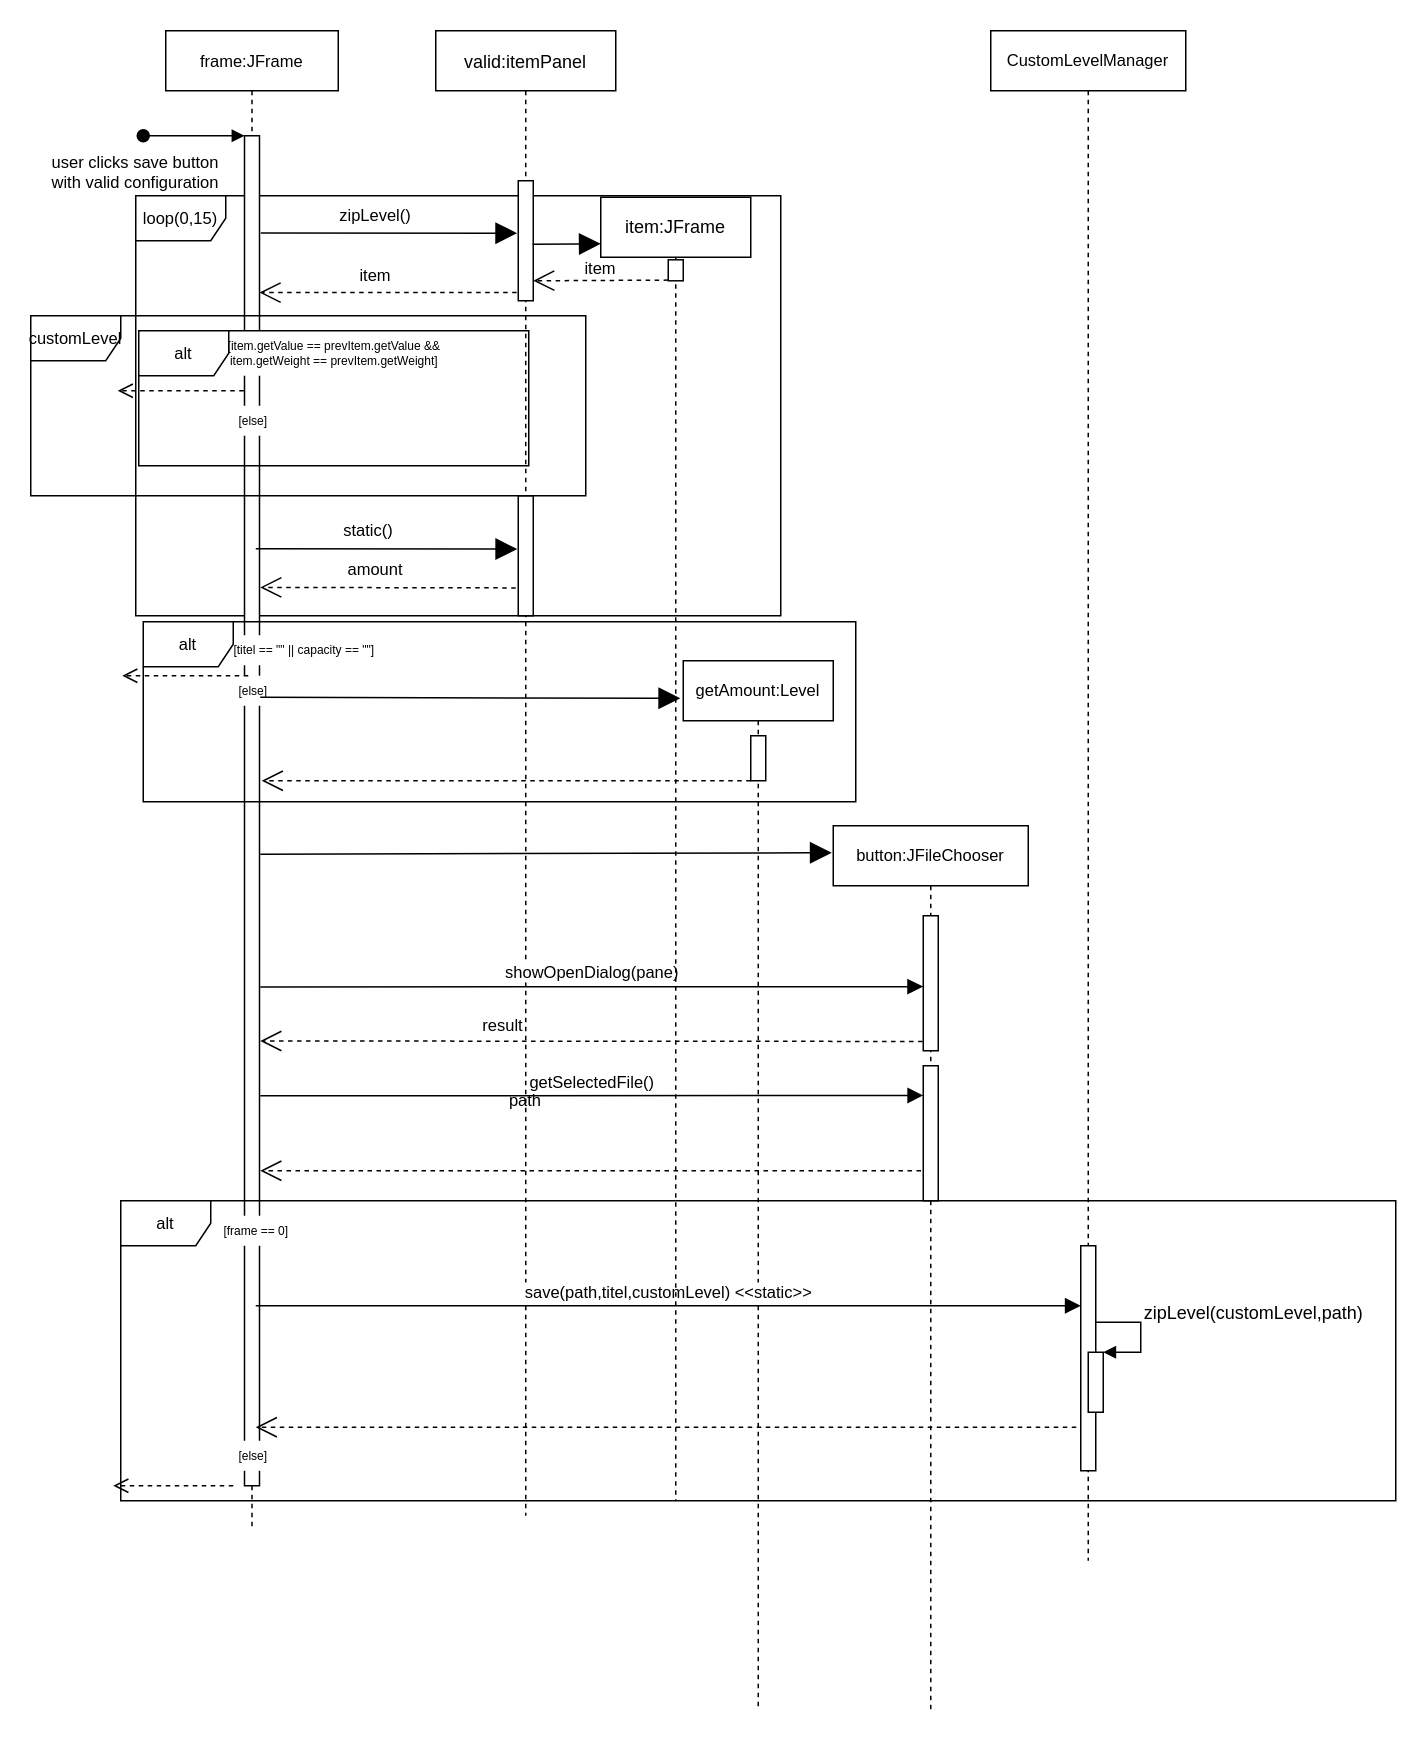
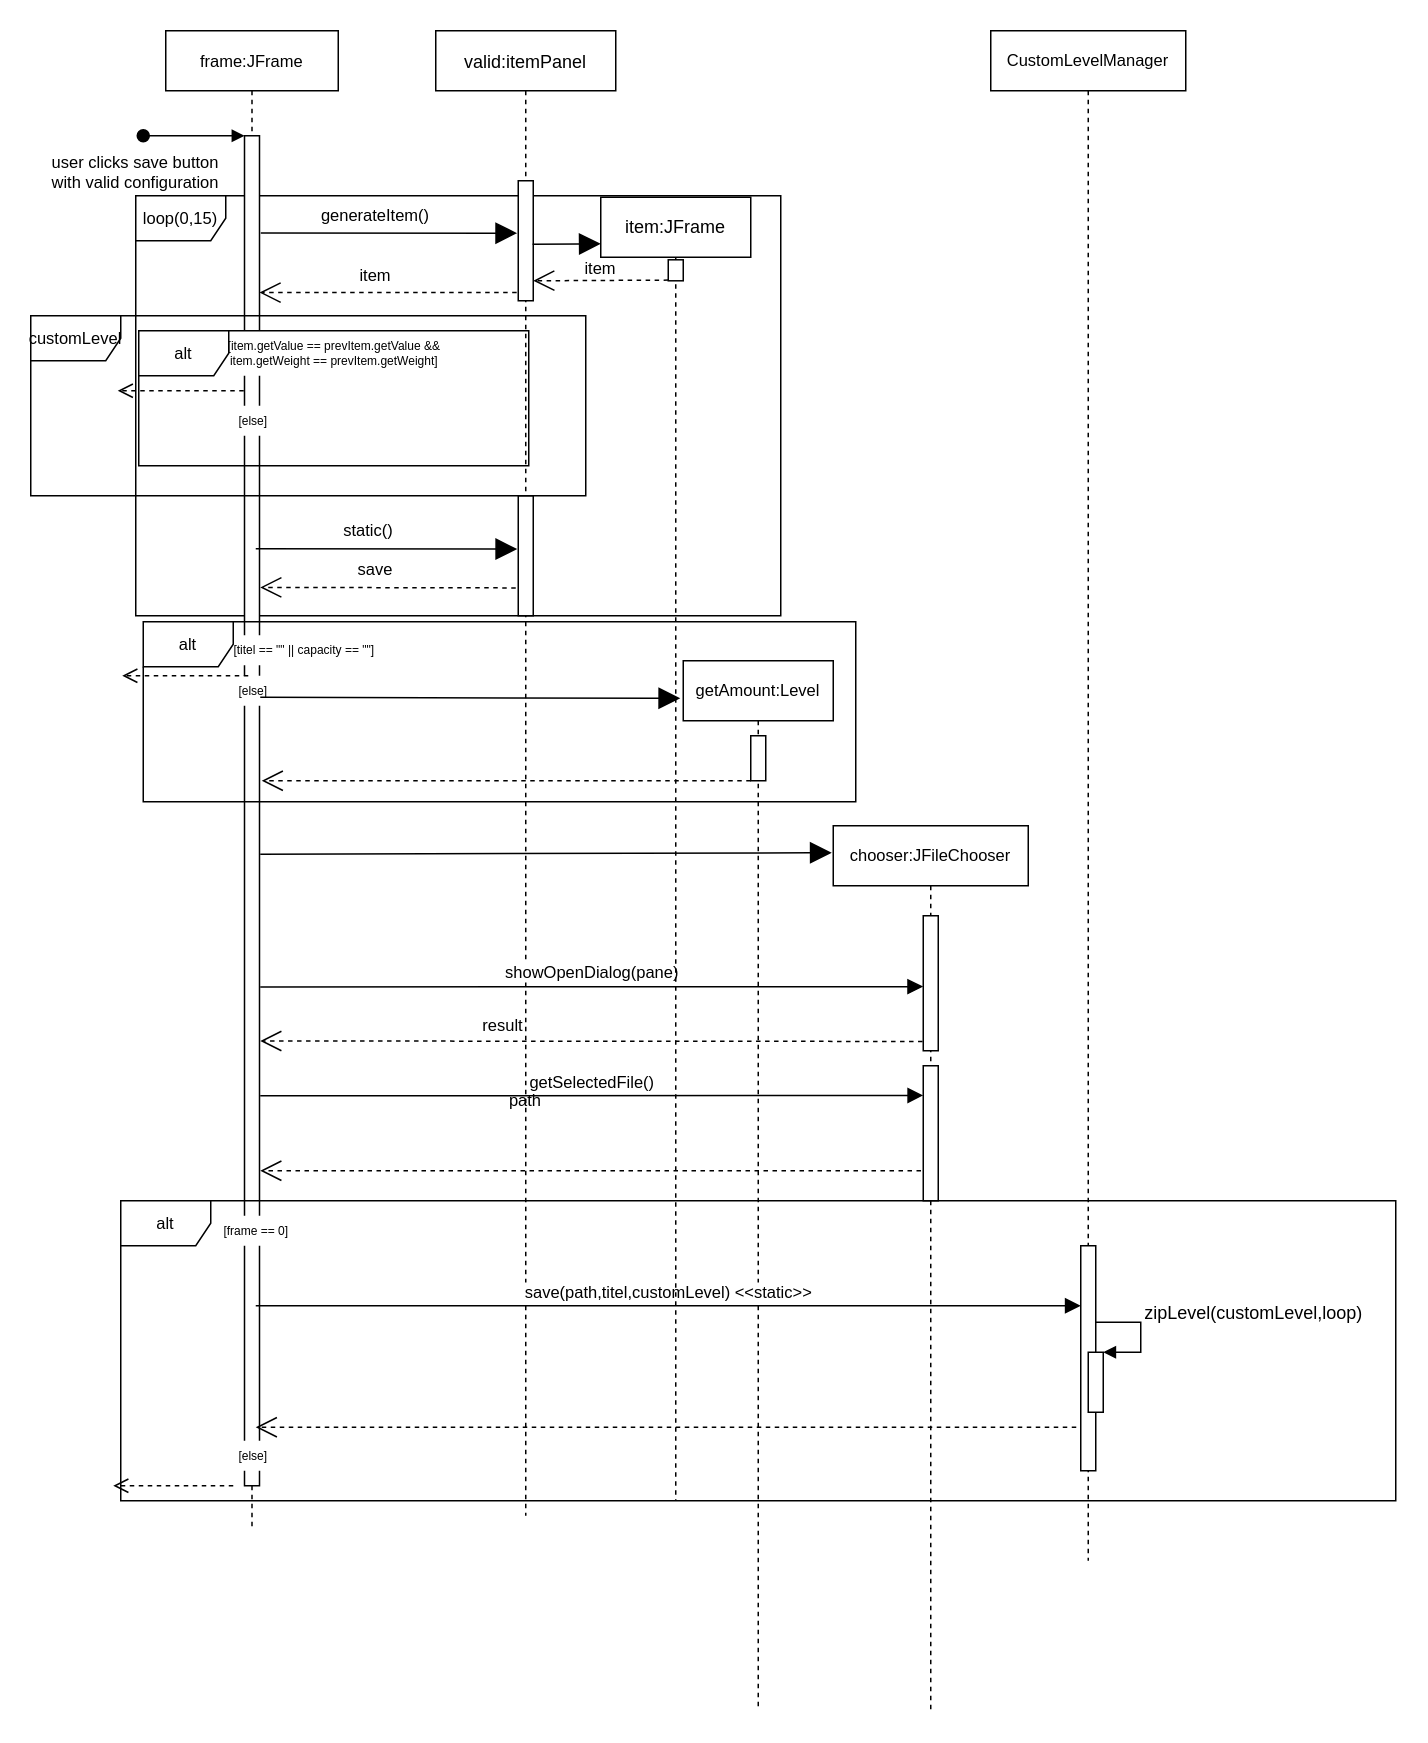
node "zipLevel()": label "zipLevel()" -> "generateItem()"
node "amount": label "amount" -> "save"
node "button:JFileChooser": label "button:JFileChooser" -> "chooser:JFileChooser"
node "zipLevel(customLevel,path)": label "zipLevel(customLevel,path)" -> "zipLevel(customLevel,loop)"
